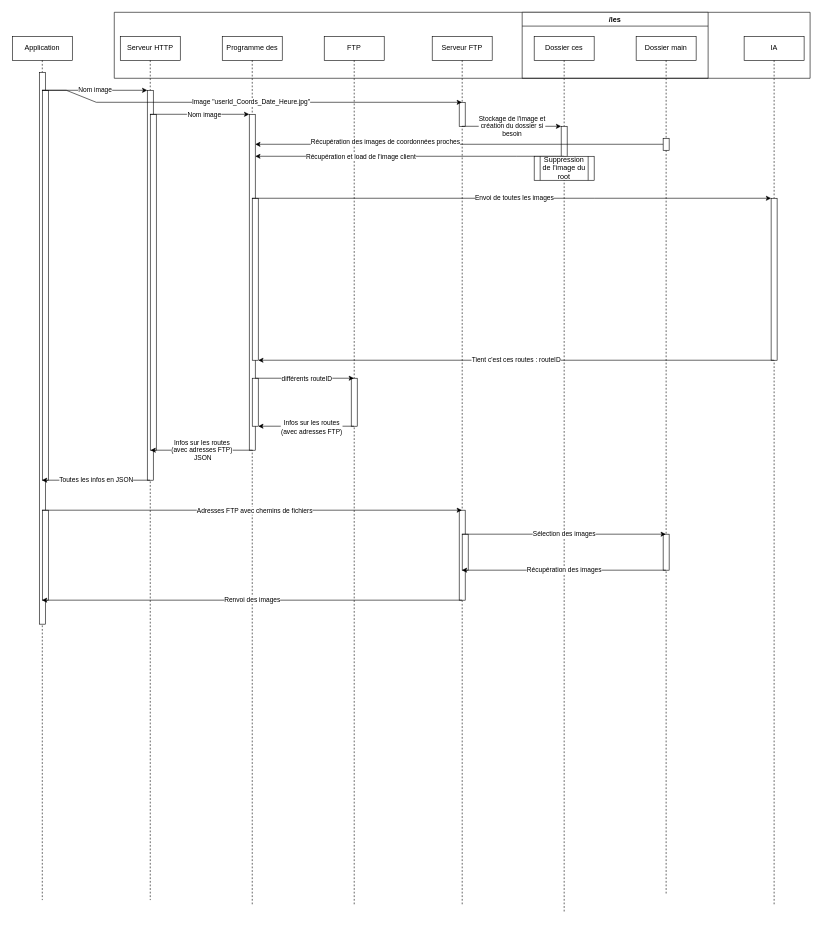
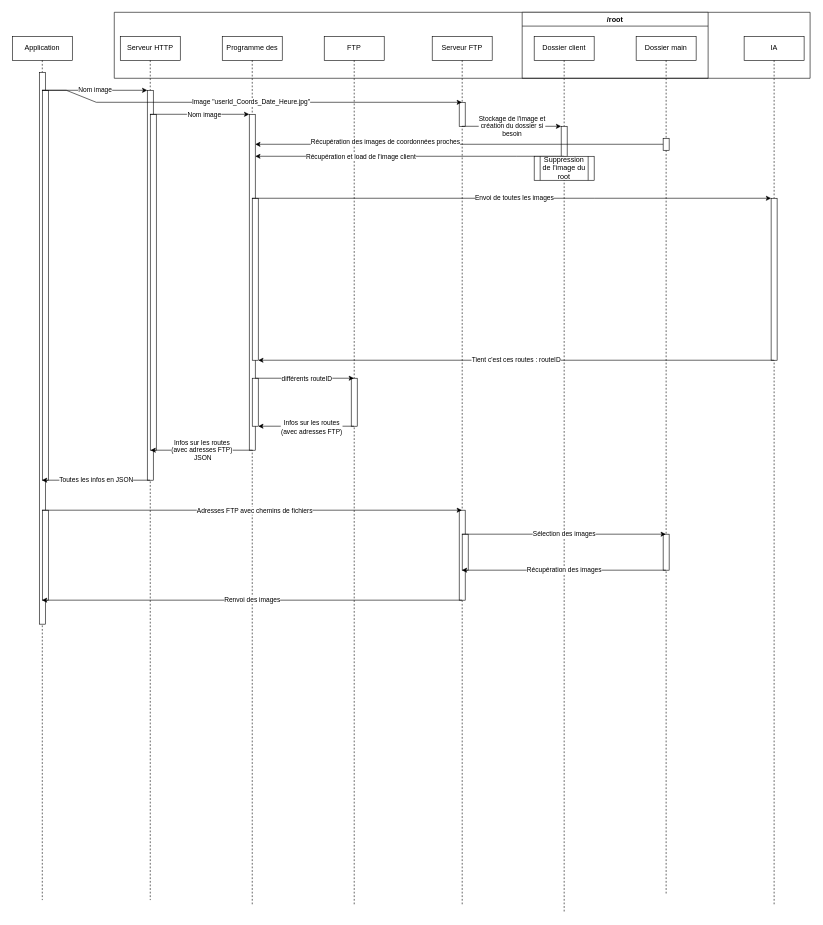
node "/les": label "/les" -> "/root"
node "Dossier ces": label "Dossier ces" -> "Dossier client"
